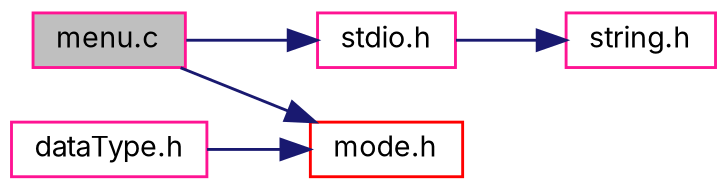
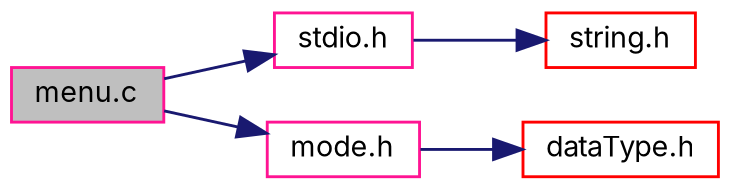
node "string.h": color deeppink -> red
node "dataType.h": color deeppink -> red
edge "dataType.h" -> "mode.h": reversed
node "mode.h": color red -> deeppink
